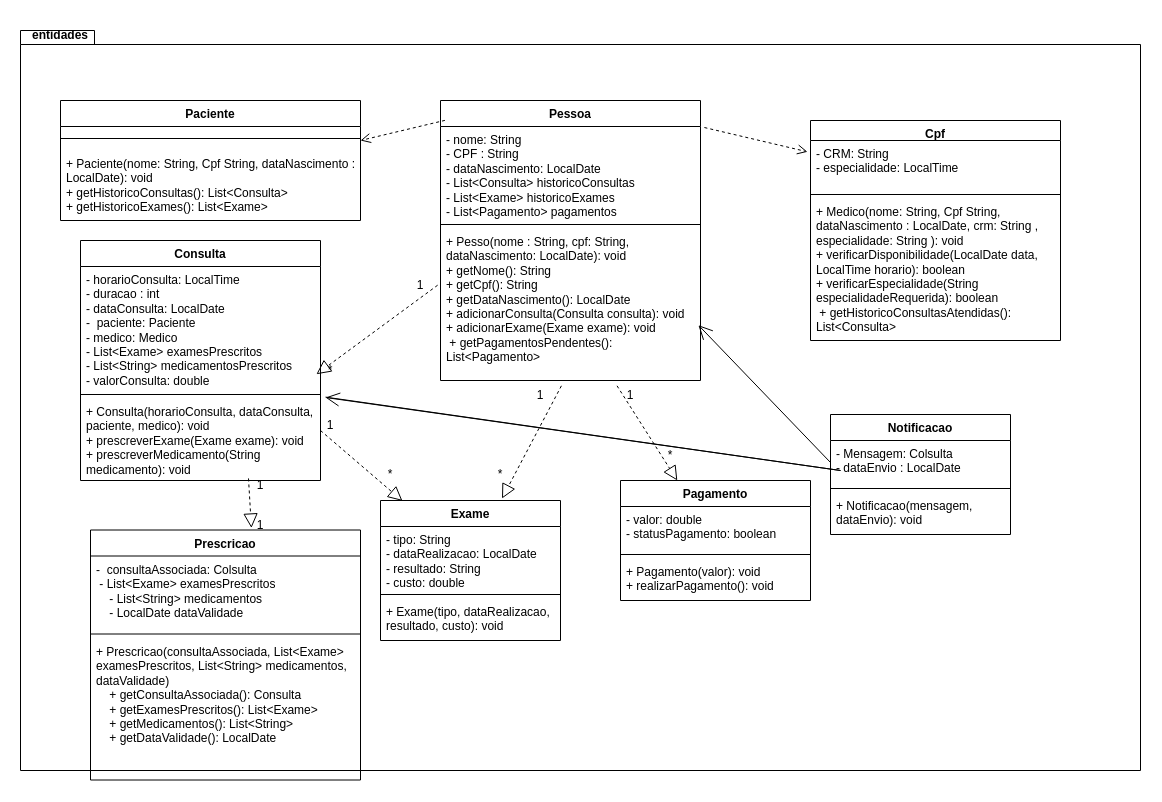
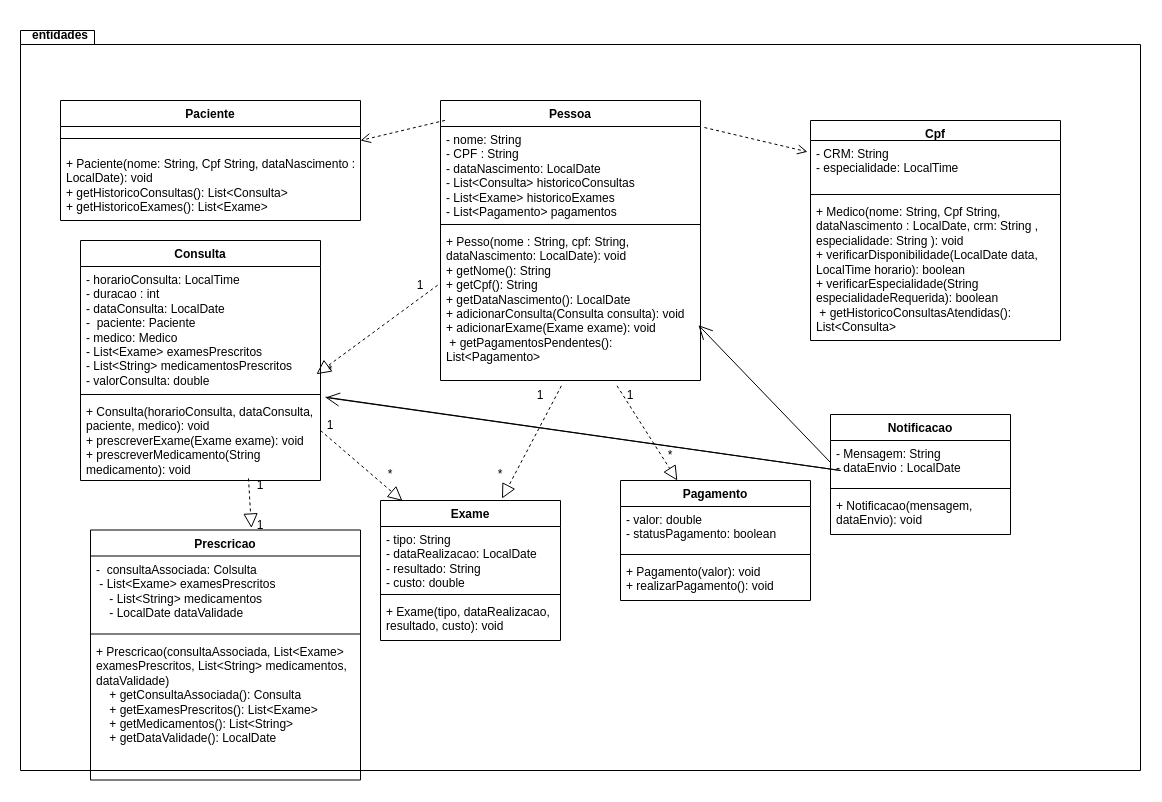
node "- Mensagem: Colsulta - dataEnvio : LocalDate": label "- Mensagem: Colsulta - dataEnvio : LocalDate" -> "- Mensagem: String - dataEnvio : LocalDate"
